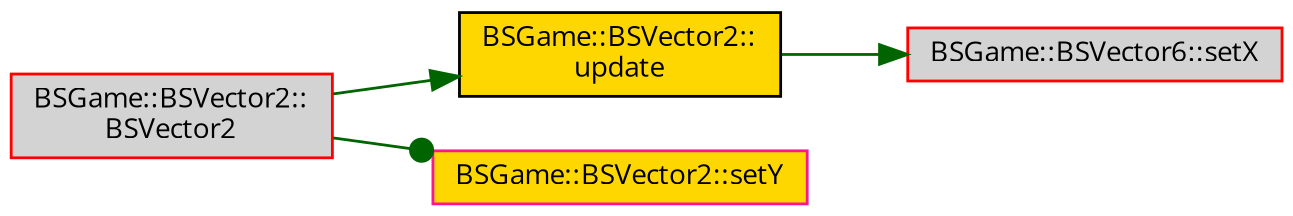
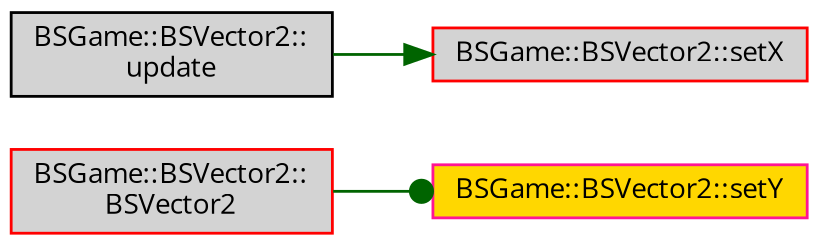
node "BSGame::BSVector2:: update": fillcolor gold -> lightgrey
node "BSGame::BSVector6::setX": label "BSGame::BSVector6::setX" -> "BSGame::BSVector2::setX"
edge "BSGame::BSVector2:: BSVector2" -> "BSGame::BSVector2:: update": removed
